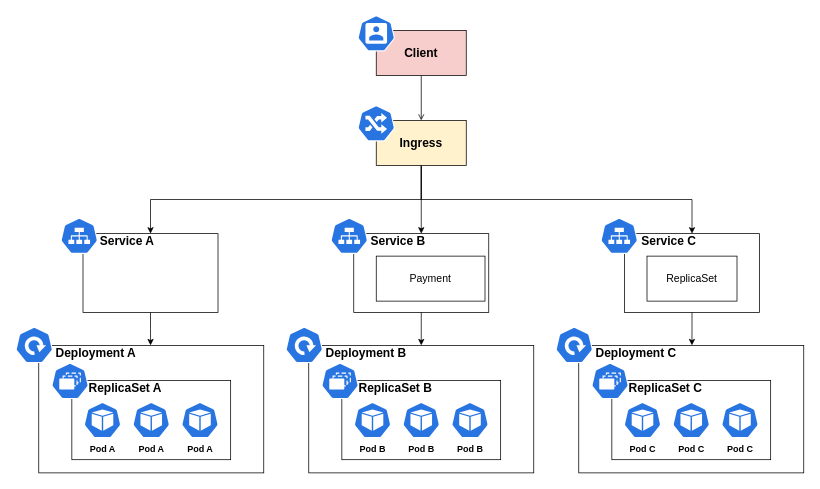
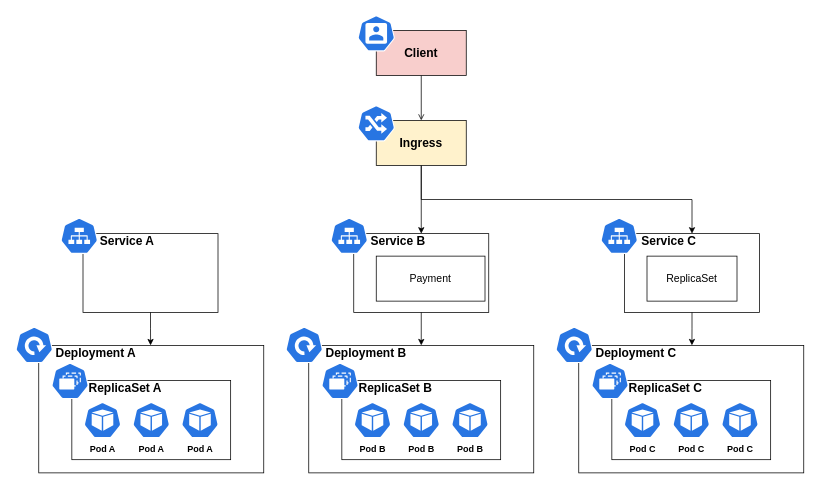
edge "Ingress" -> "Service A": removed
